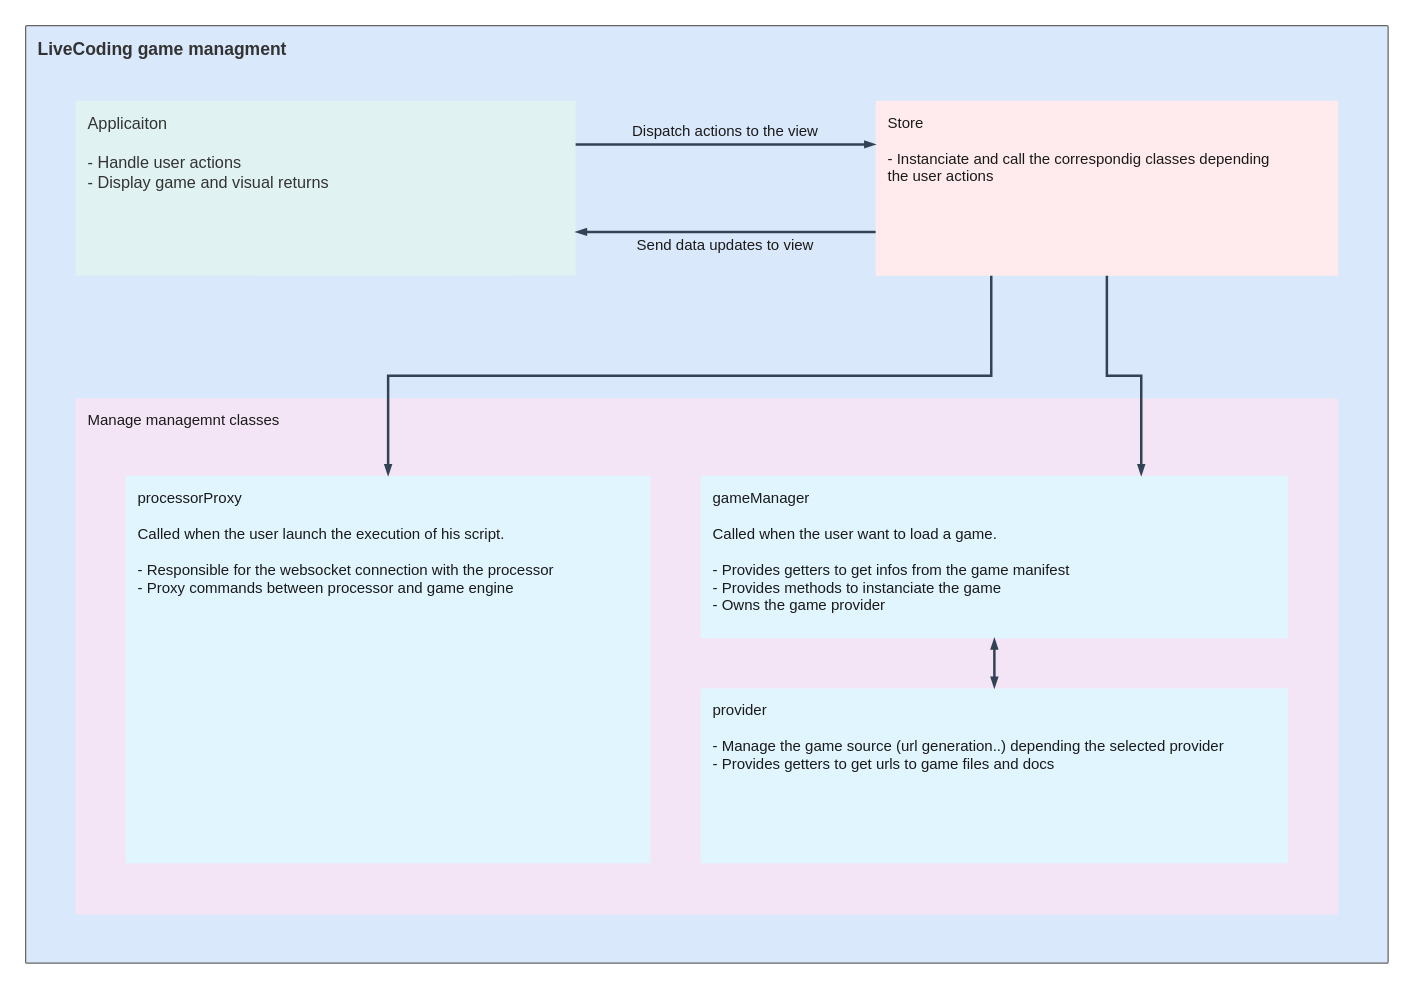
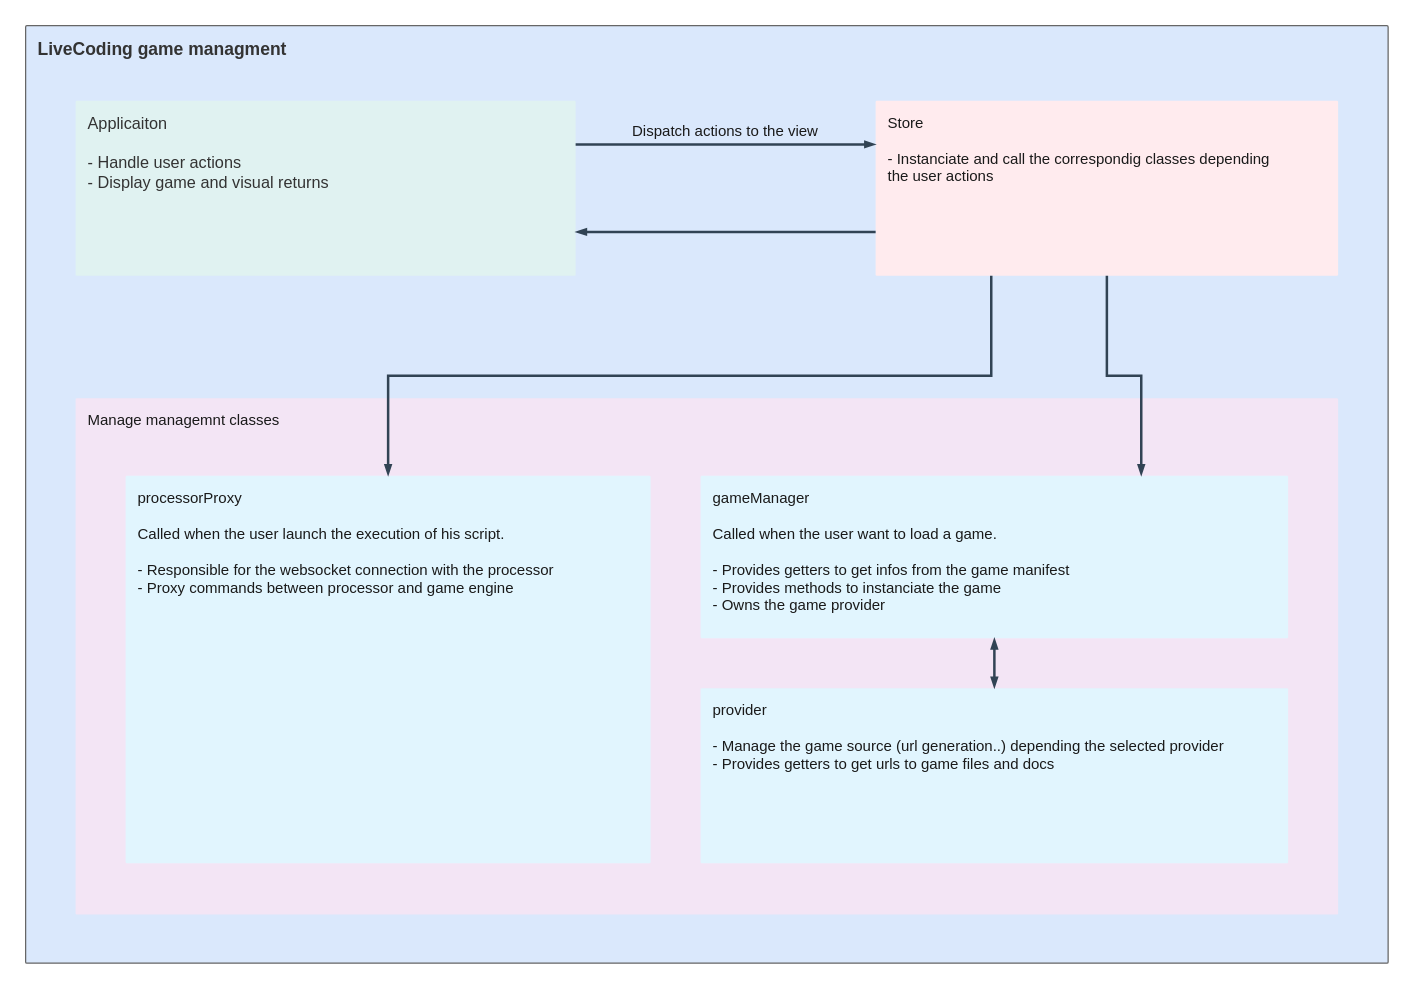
node "Send data updates to view": removed
